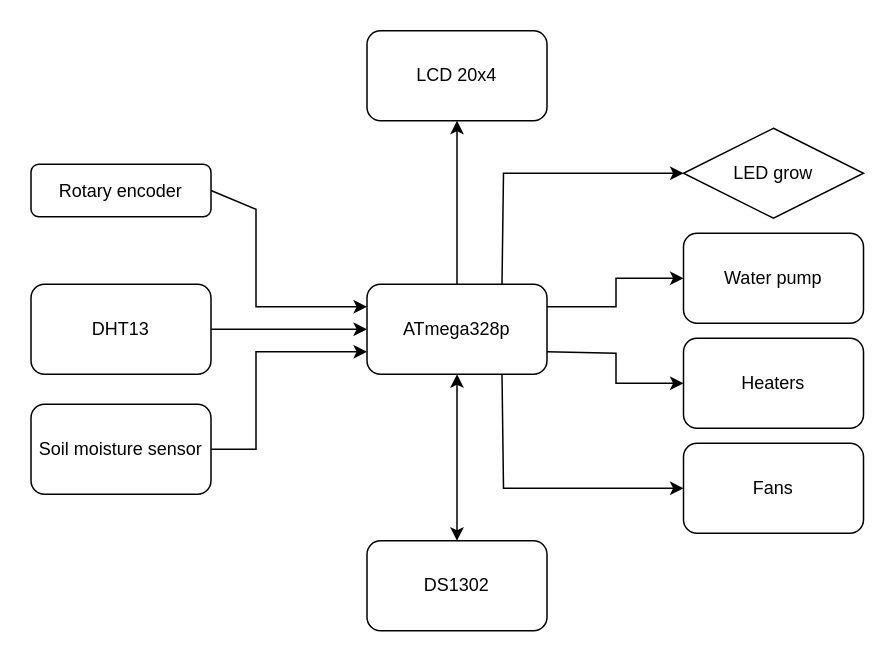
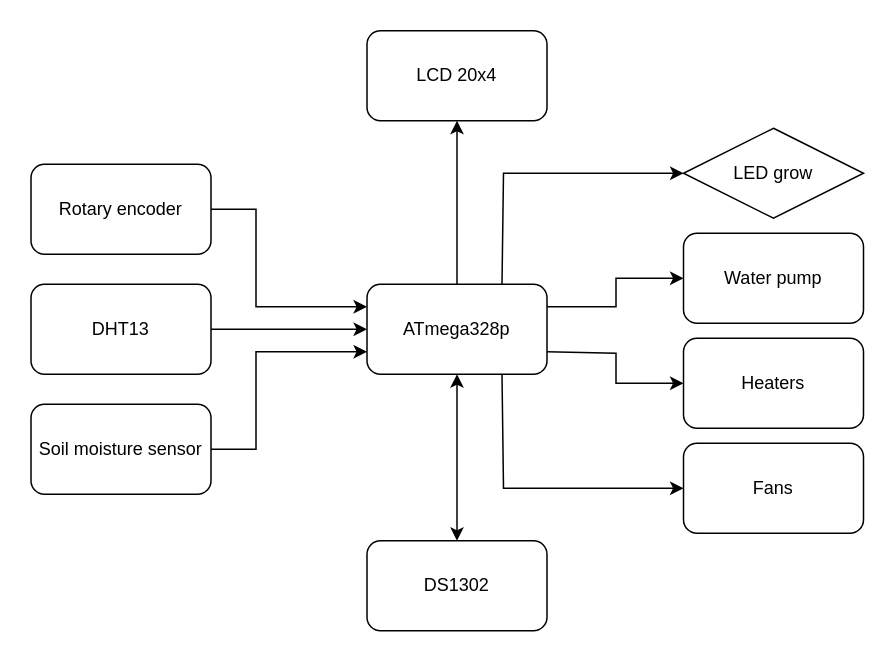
node "Rotary encoder": size 180x53 -> 180x90
